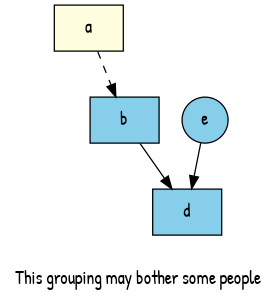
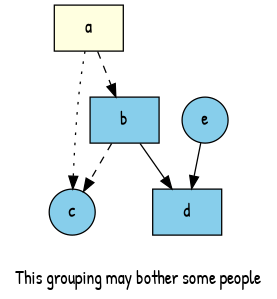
node "c": added
